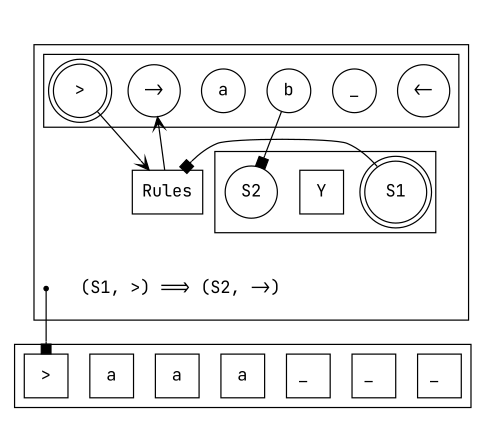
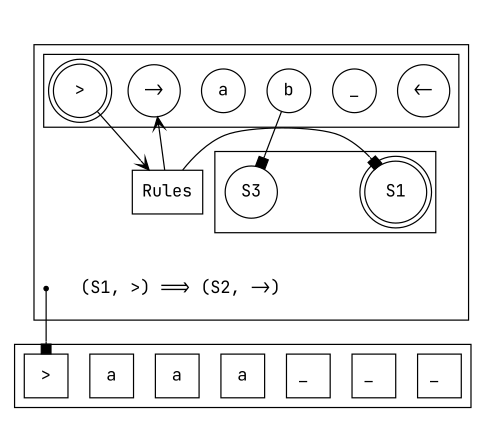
edge "S1" -> "Rules": reversed
node "S2": label "S2" -> "S3"
node "Y": removed
